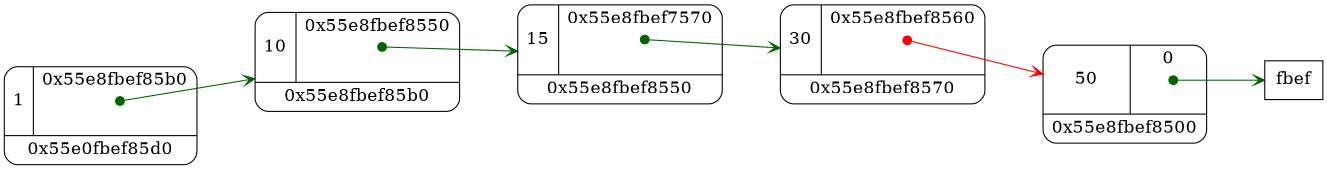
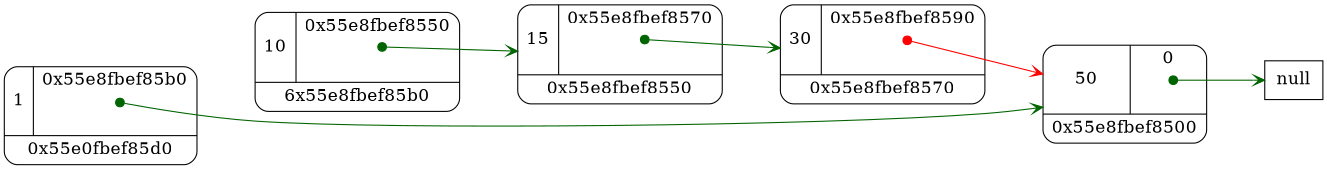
node "15": text "0x55e8fbef7570" -> "0x55e8fbef8570"
node "30": text "0x55e8fbef8560" -> "0x55e8fbef8590"
node "fbef": label "fbef" -> "null"
edge "10" -- "1": now "50" -- "1"
node "10": text "0x55e8fbef85b0" -> "6x55e8fbef85b0"
